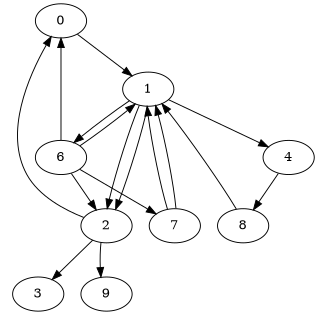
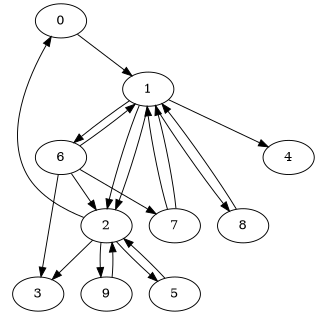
edge "6" -> "0": now "6" -> "3"
edge "4" -> "8": now "1" -> "8"
edge "9" -> "2": added
node "5": added
